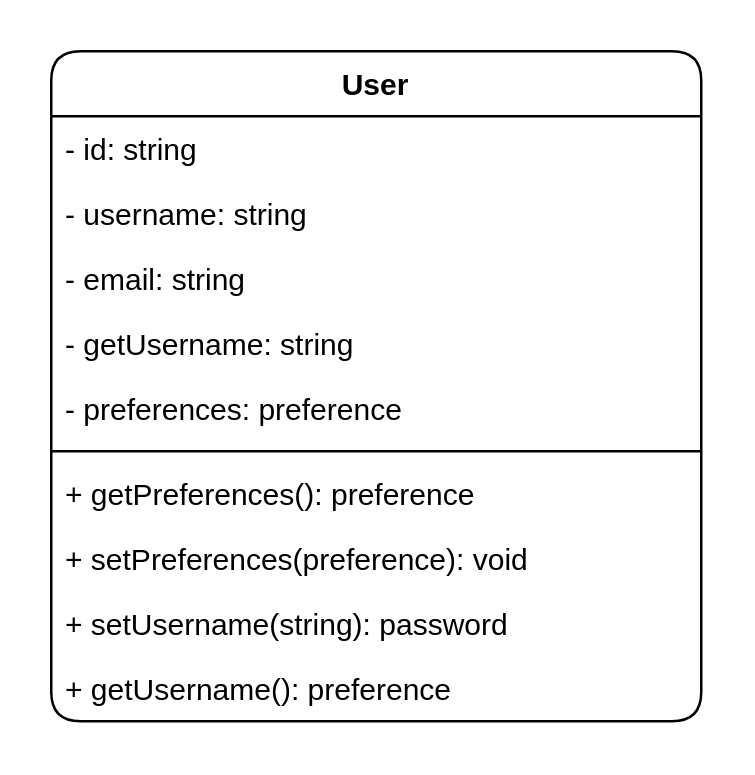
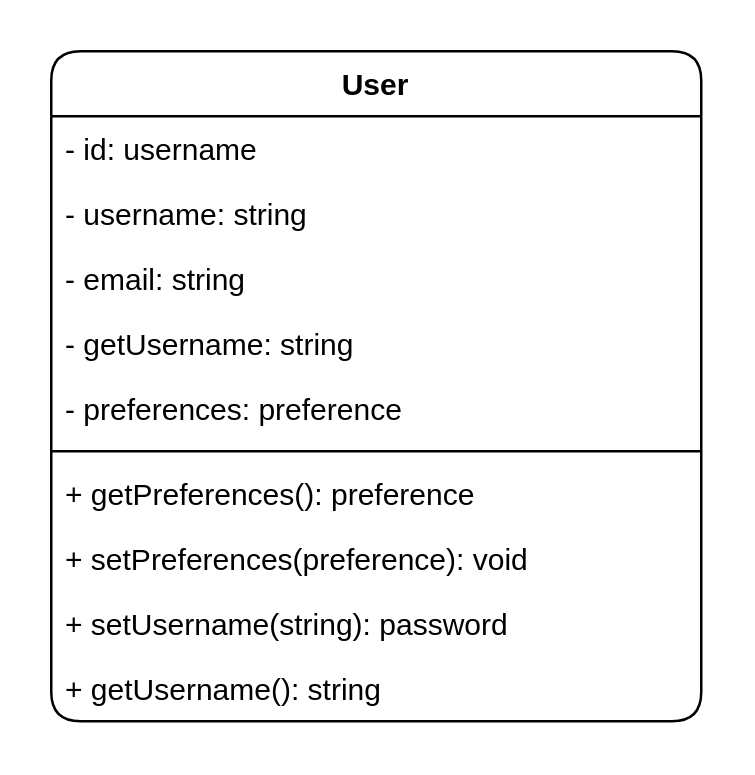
node "- id: string": label "- id: string" -> "- id: username"
node "+ getUsername(): preference": label "+ getUsername(): preference" -> "+ getUsername(): string"
